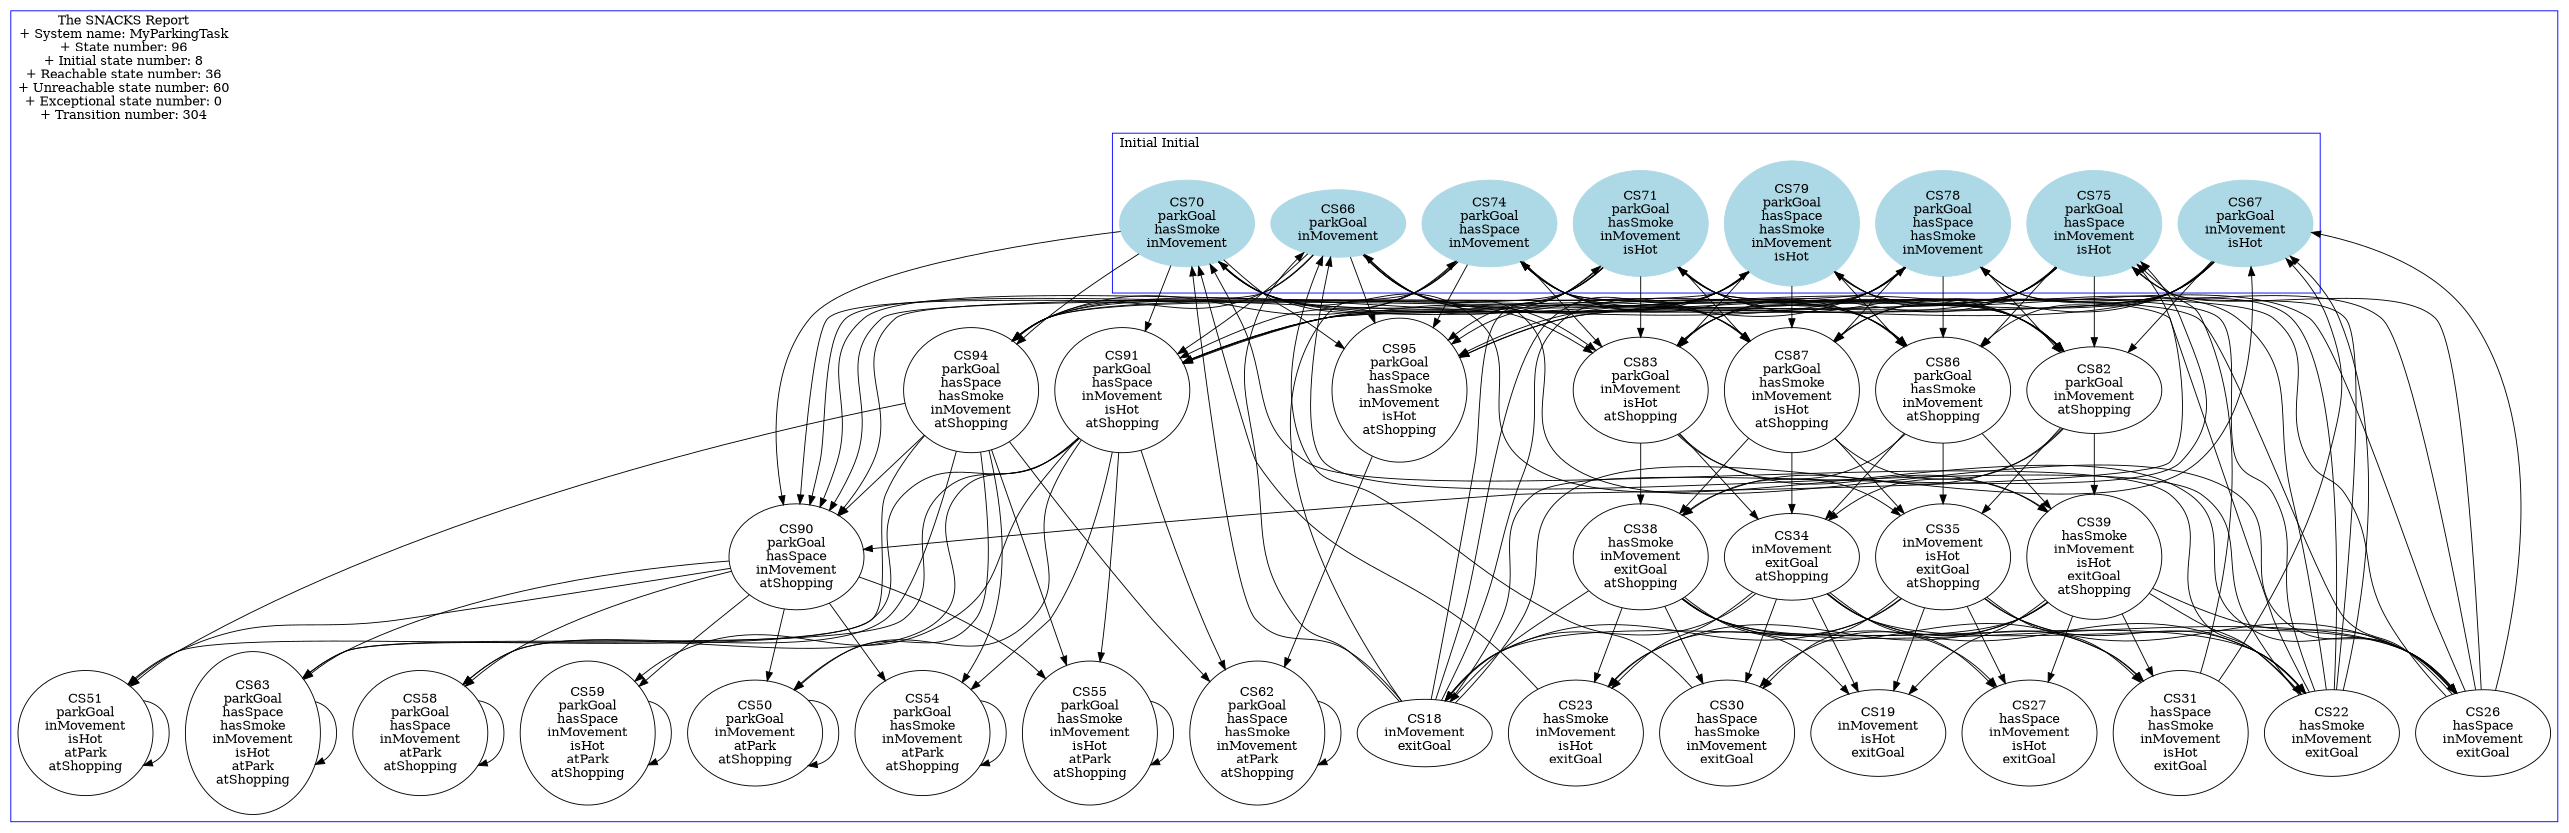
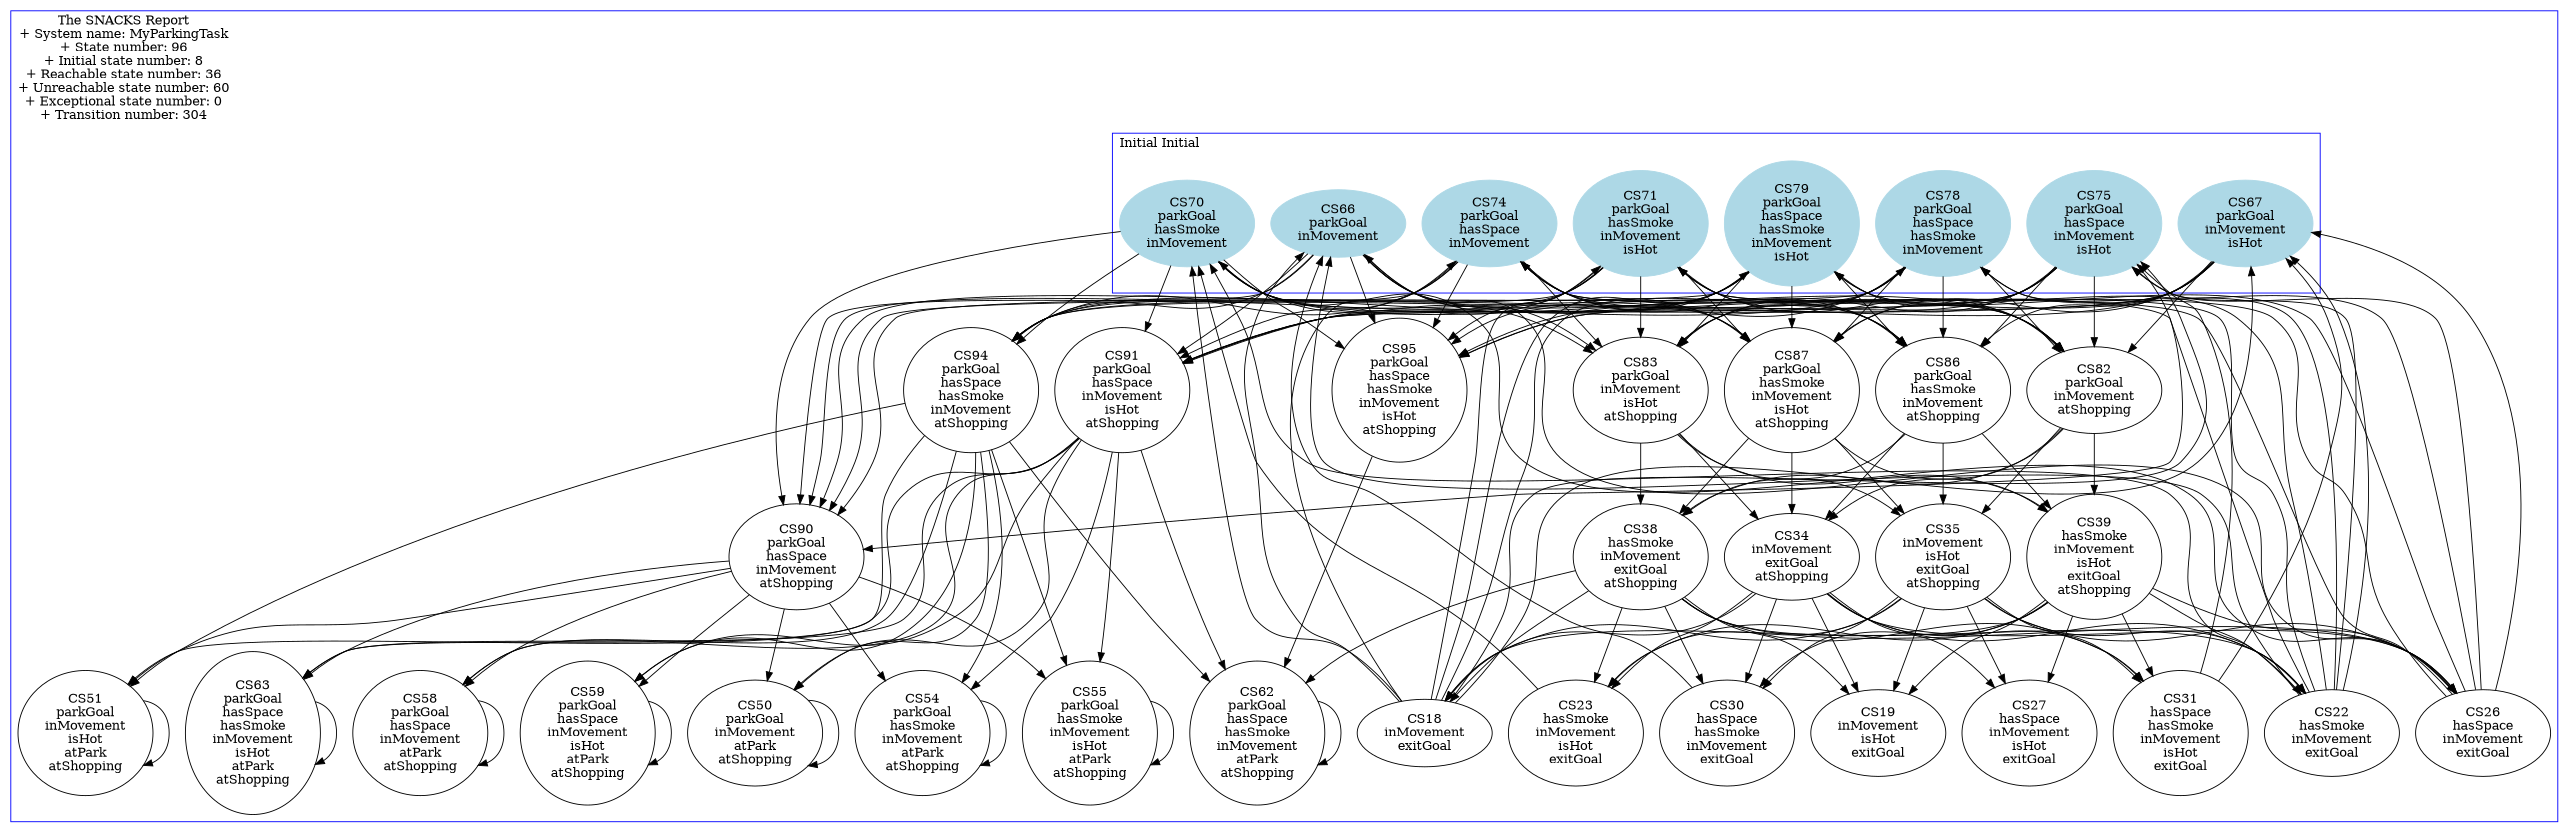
edge "CS94 parkGoal hasSpace hasSmoke inMovement atShopping" -> "CS90 parkGoal hasSpace inMovement atShopping": now "CS94 parkGoal hasSpace hasSmoke inMovement atShopping" -> "CS59 parkGoal hasSpace inMovement isHot atPark atShopping"
edge "CS38 hasSmoke inMovement exitGoal atShopping" -> "CS27 hasSpace inMovement isHot exitGoal": now "CS38 hasSmoke inMovement exitGoal atShopping" -> "CS62 parkGoal hasSpace hasSmoke inMovement atPark atShopping"
